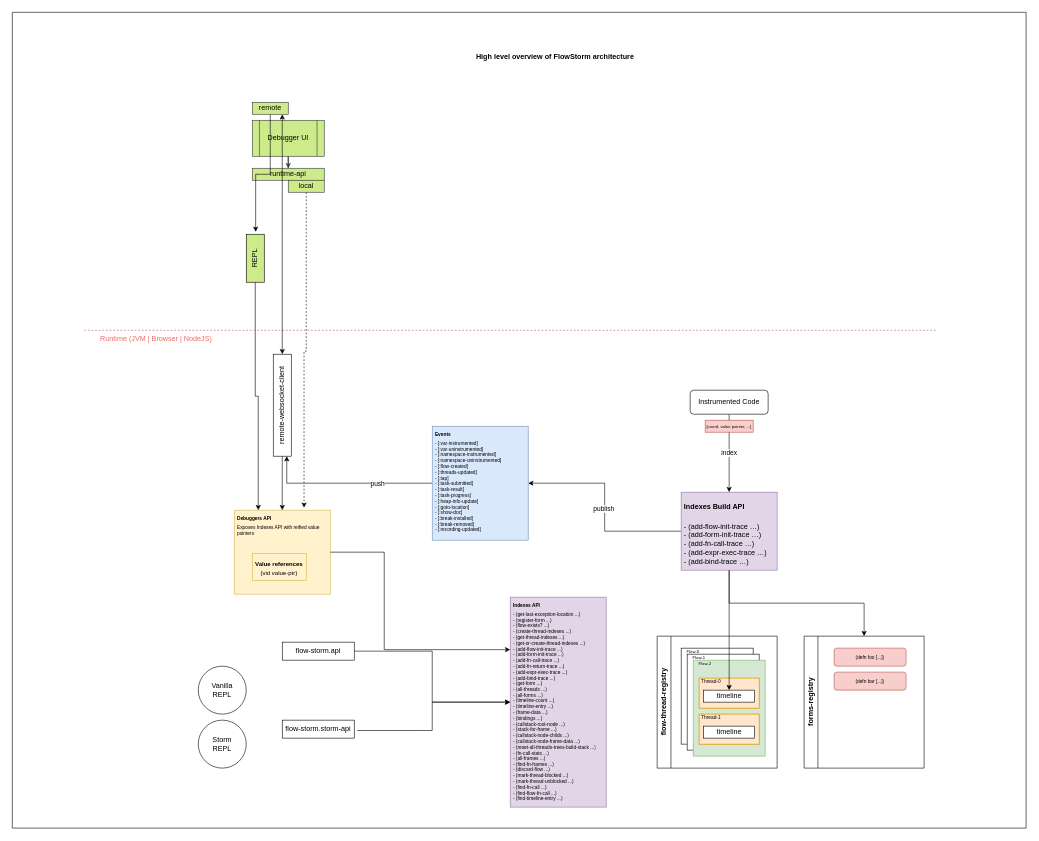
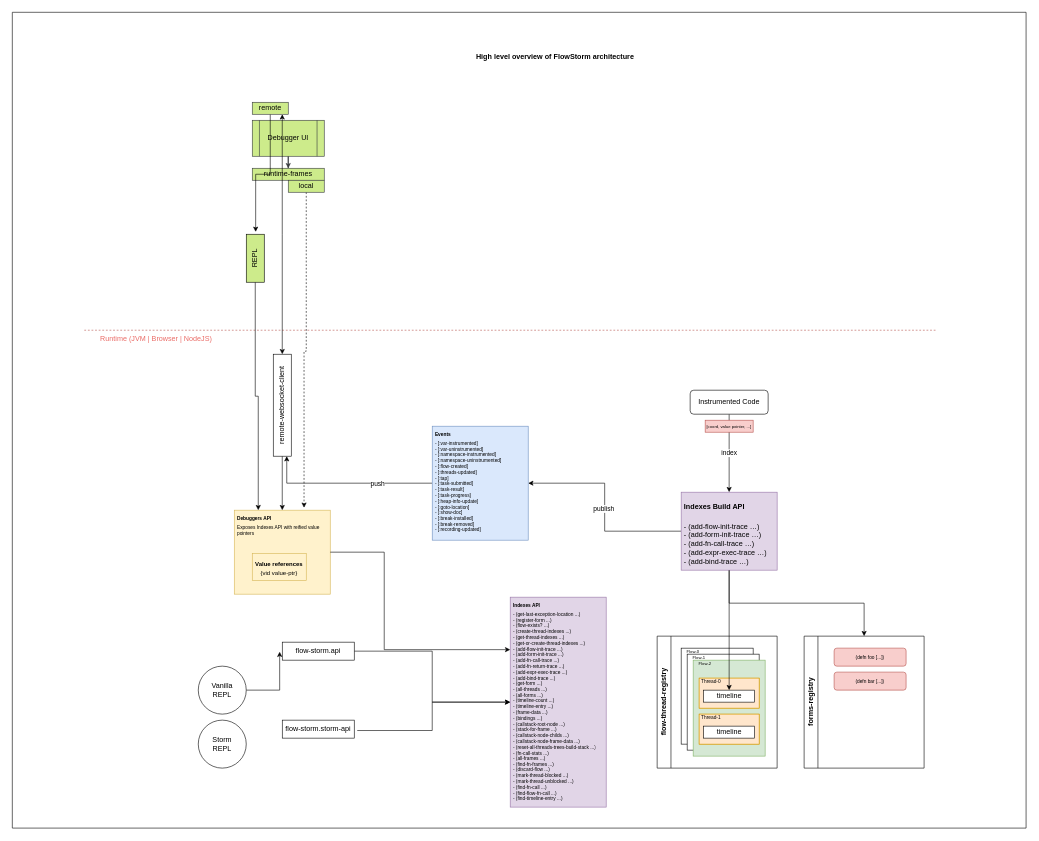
node "runtime-api": label "runtime-api" -> "runtime-frames"
edge "Vanilla REPL" -> "flow-storm.api": added
